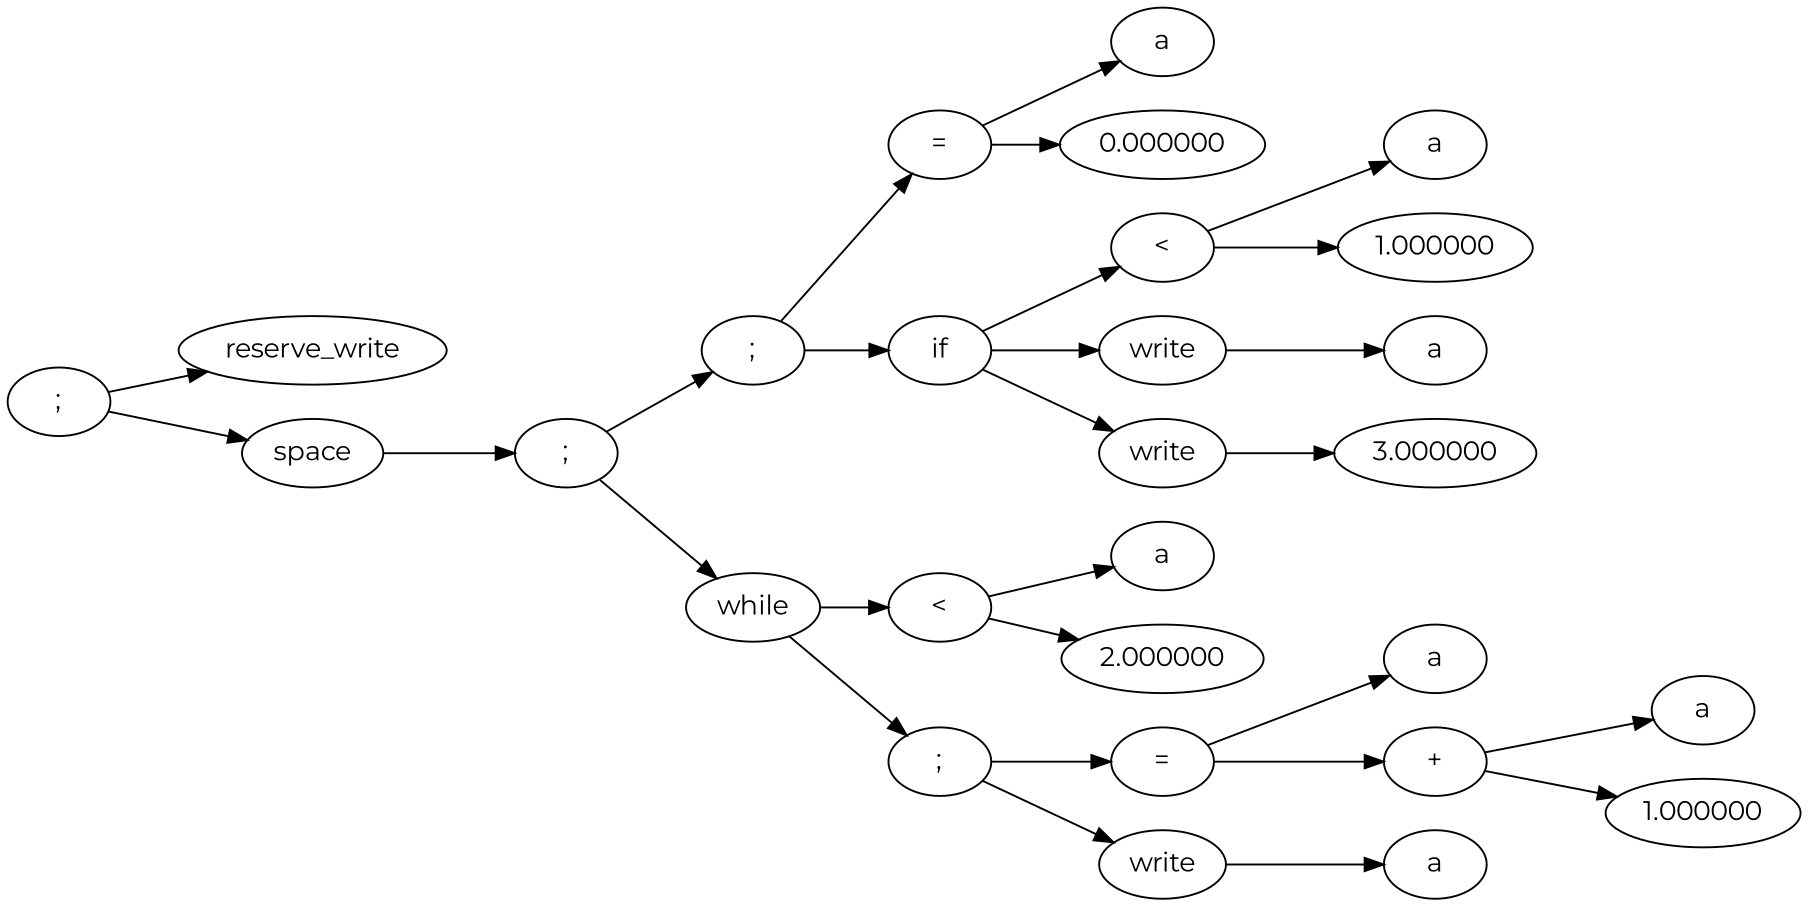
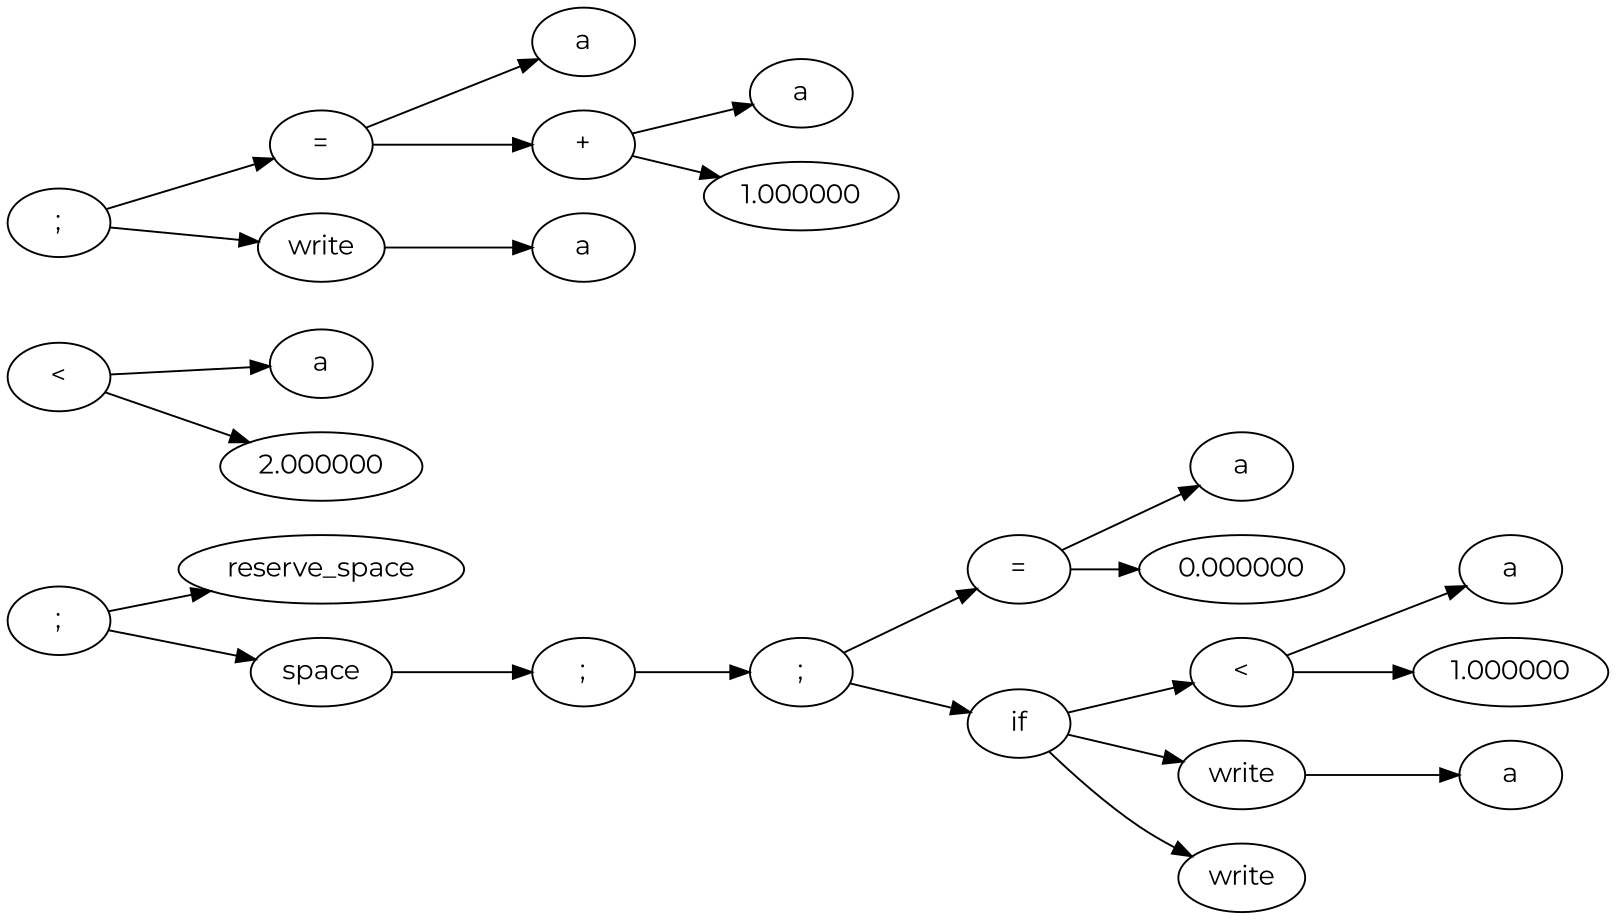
node "reserve_write": label "reserve_write" -> "reserve_space"
node "3.000000": removed
node "while": removed
